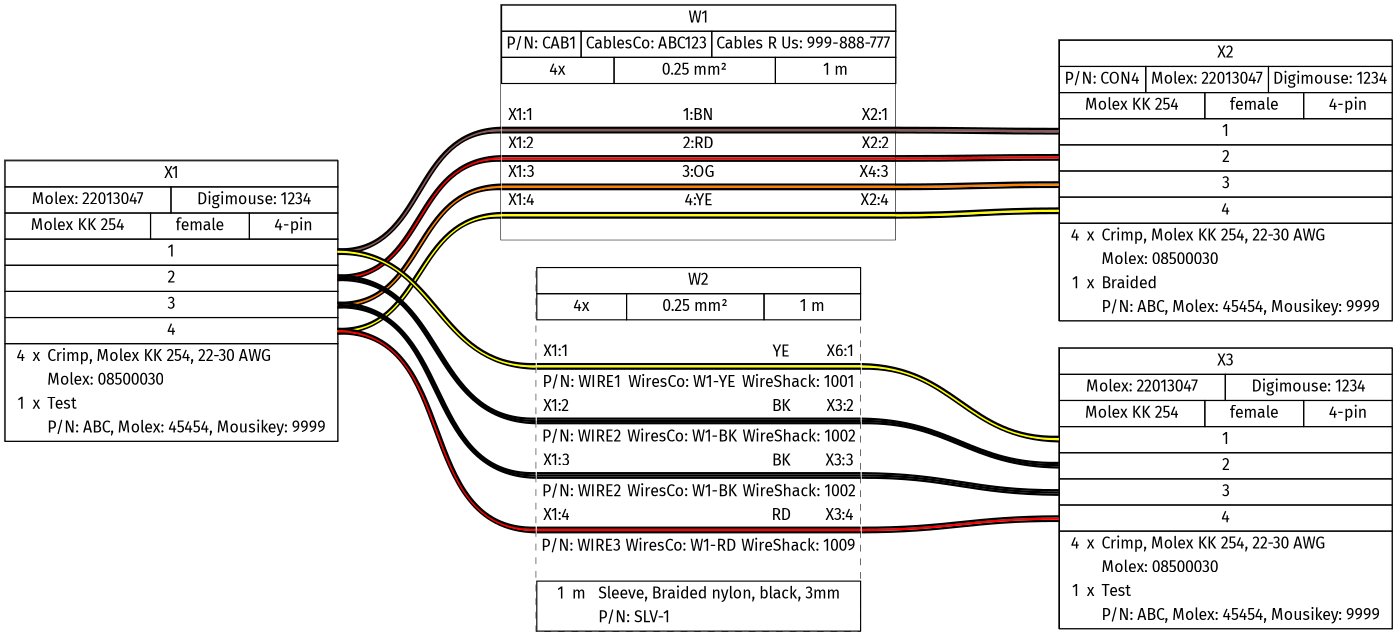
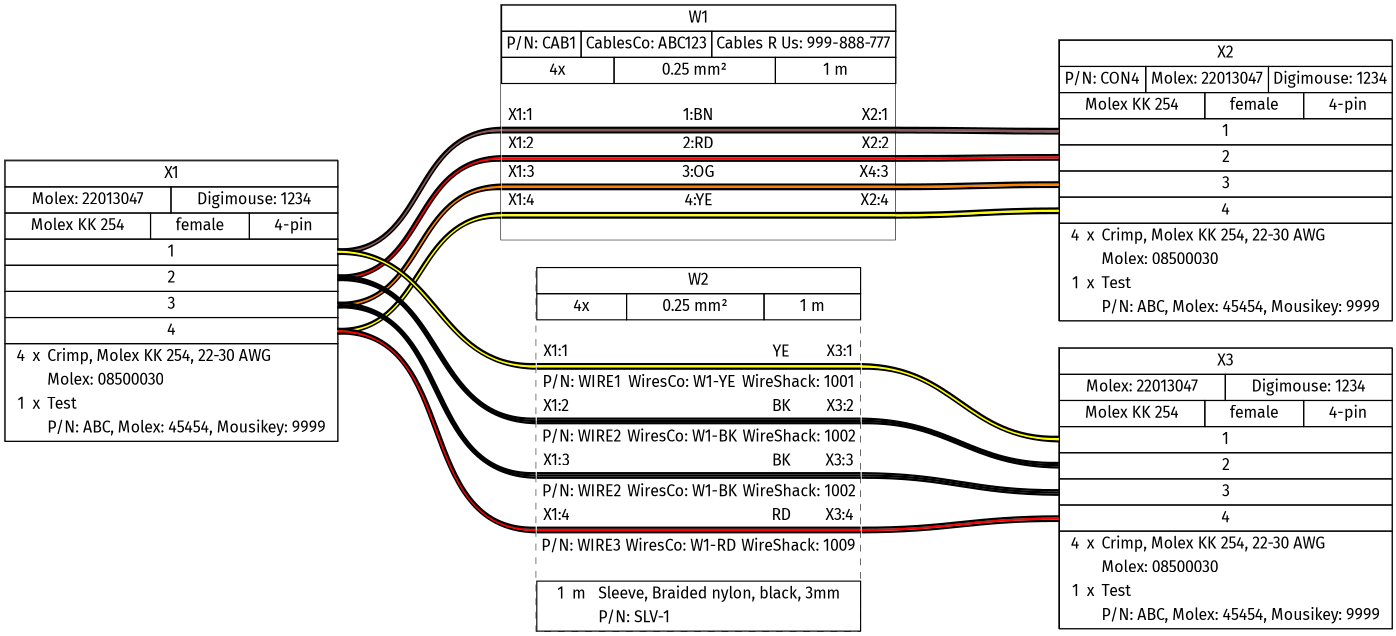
node "X2": text "Braided" -> "Test"
node "W2": text "X6:1" -> "X3:1"
